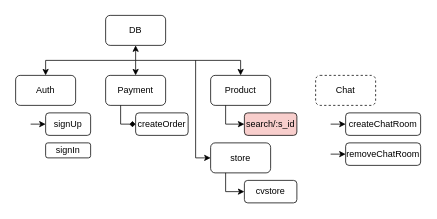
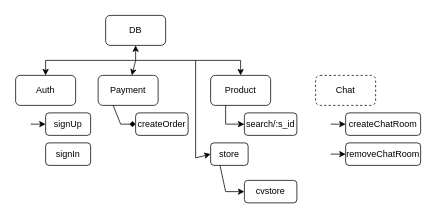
node "Payment": moved (135, 90) -> (128, 90)
node "search/:s_id": fillcolor #f8cecc -> #ffffff
node "signIn": size 45x15 -> 45x23
node "store": size 60x30 -> 38x23
